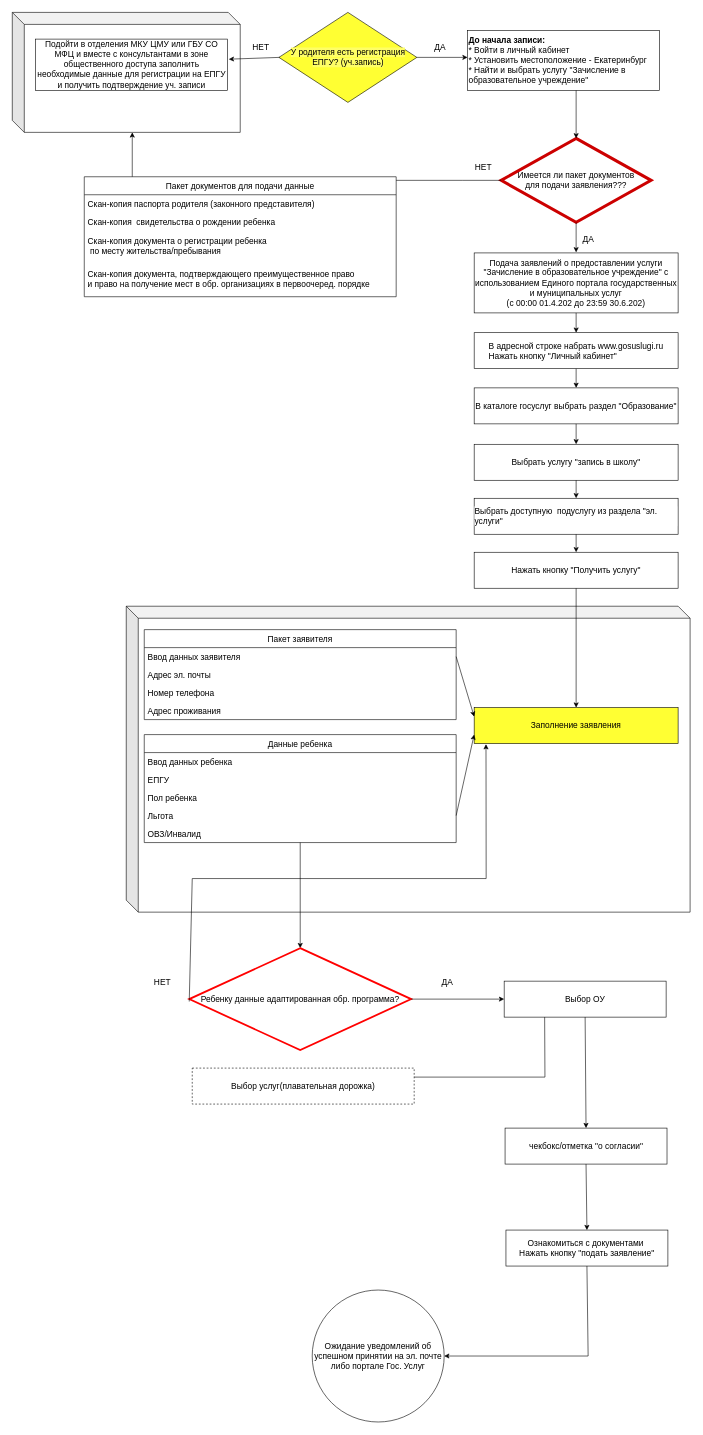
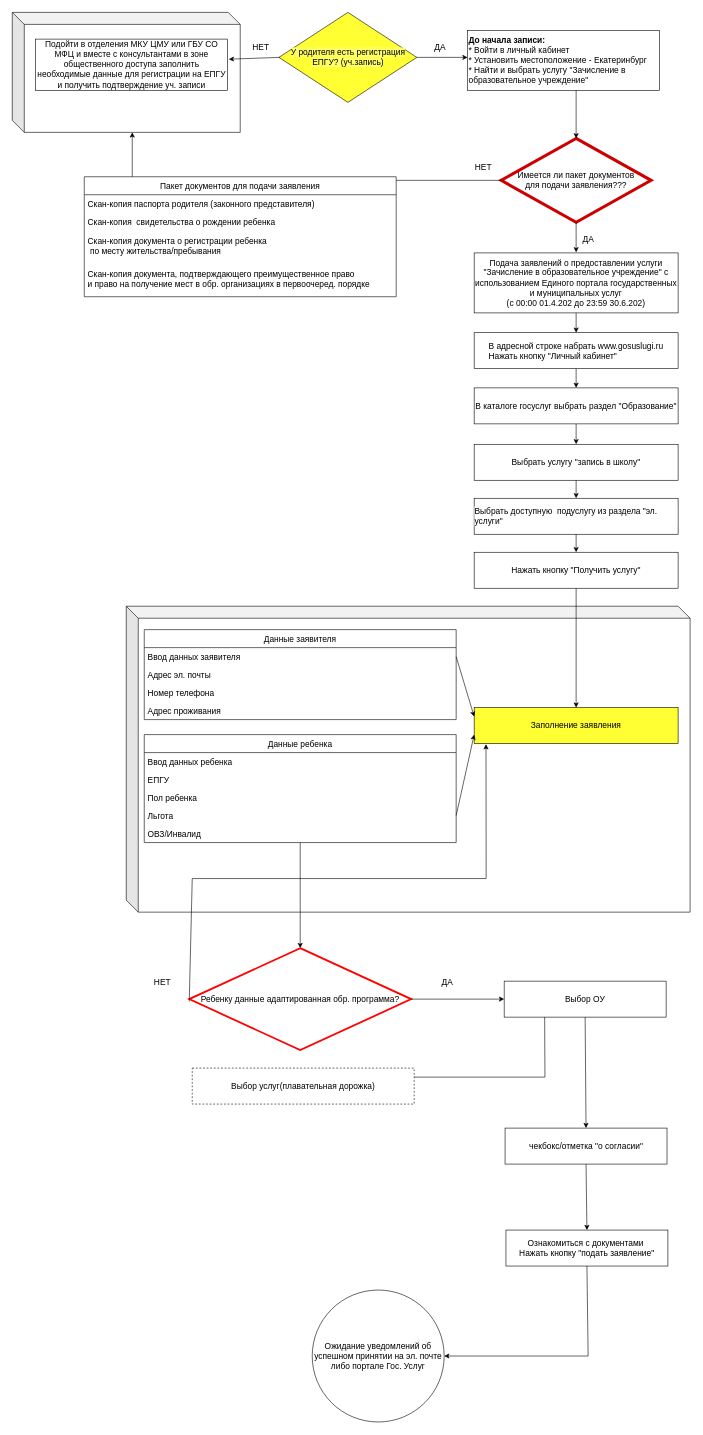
node "Пакет документов для подачи данные": label "Пакет документов для подачи данные" -> "Пакет документов для подачи заявления"
node "Пакет заявителя": label "Пакет заявителя" -> "Данные заявителя"
